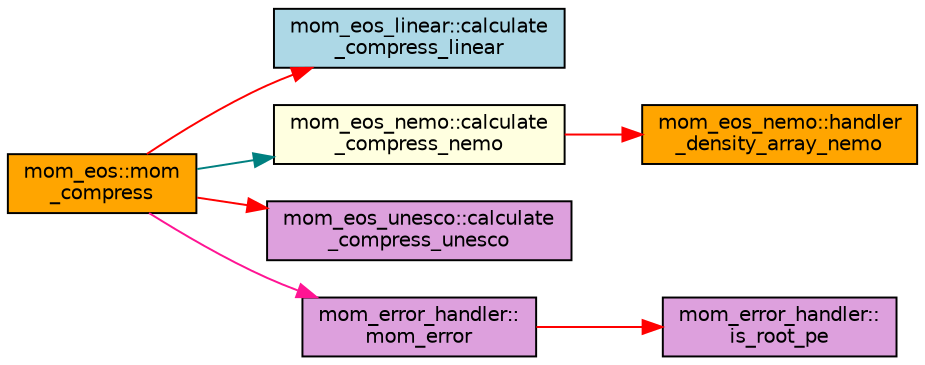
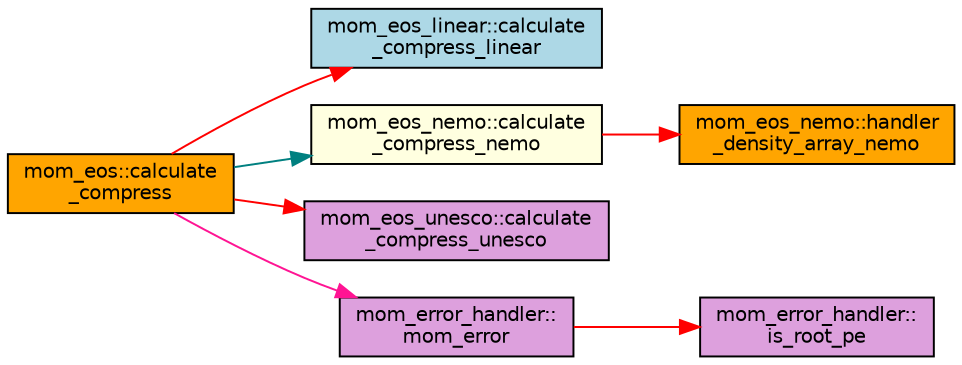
node "mom_eos::mom _compress": label "mom_eos::mom _compress" -> "mom_eos::calculate _compress"
